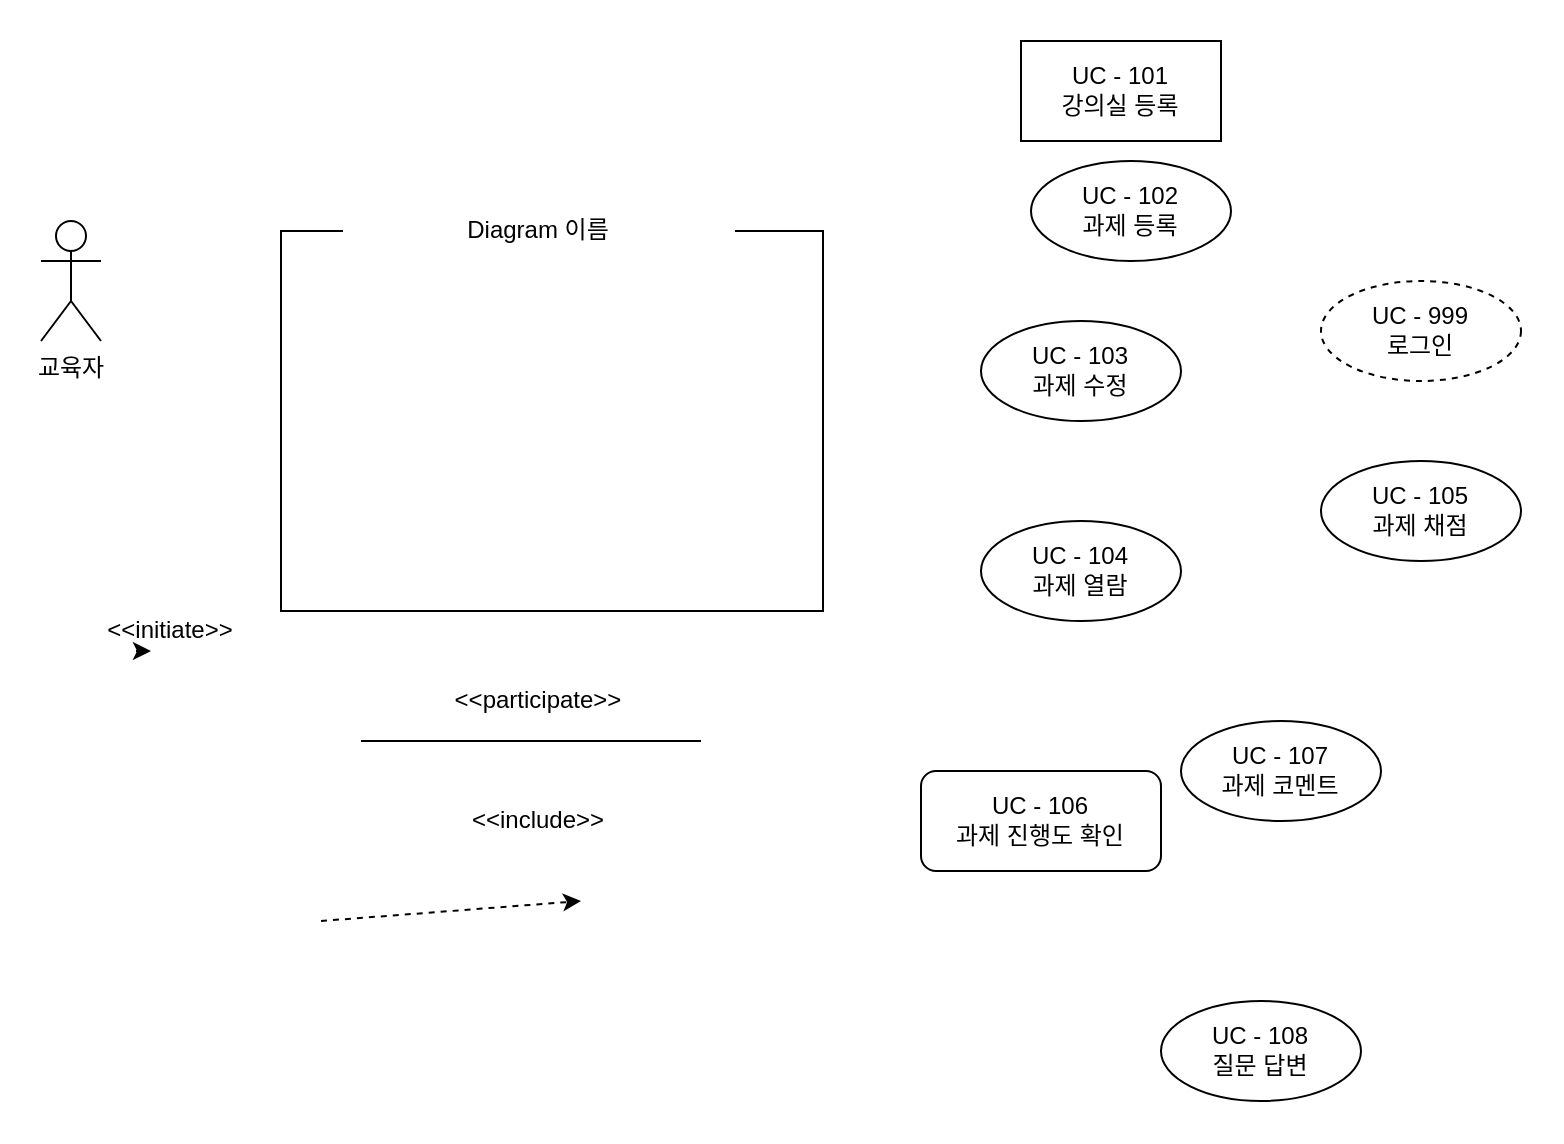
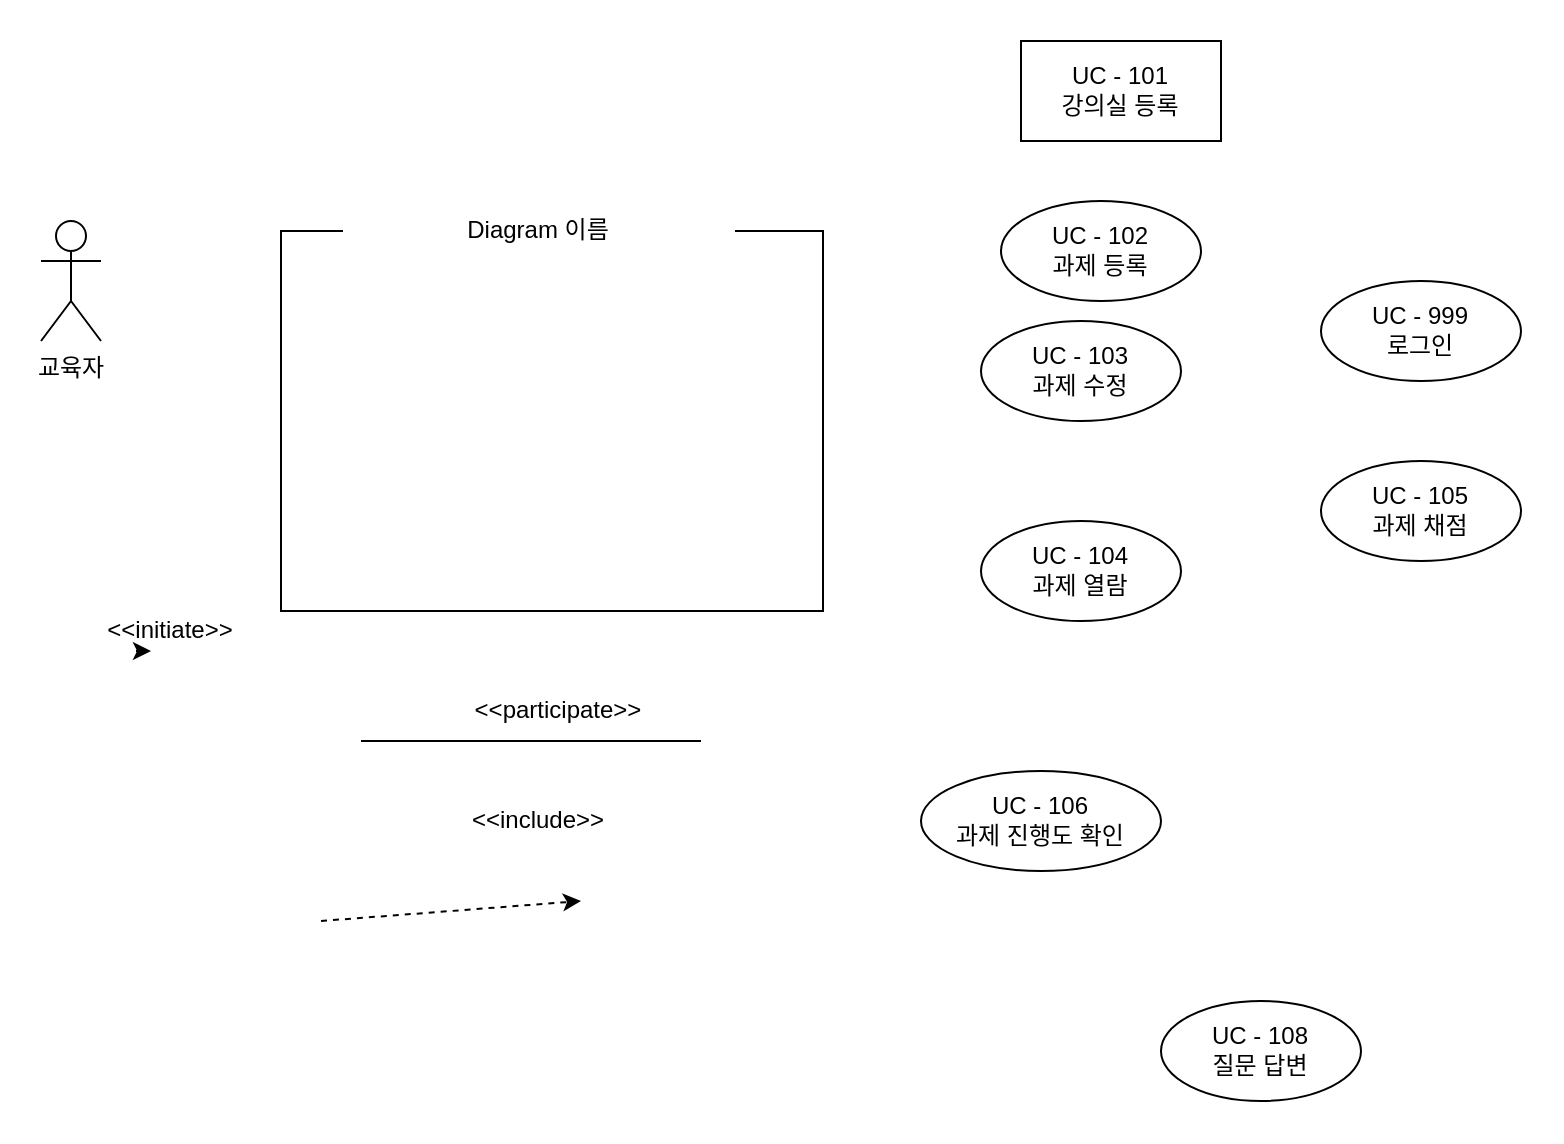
node "UC - 102 과제 등록": moved (1131, 211) -> (1101, 251)
node "UC - 999 로그인": style dashed -> solid
node "<<participate>>": moved (539, 701) -> (559, 711)
node "UC - 107 과제 코멘트": removed
node "UC - 106 과제 진행도 확인": shape rounded rectangle -> ellipse
